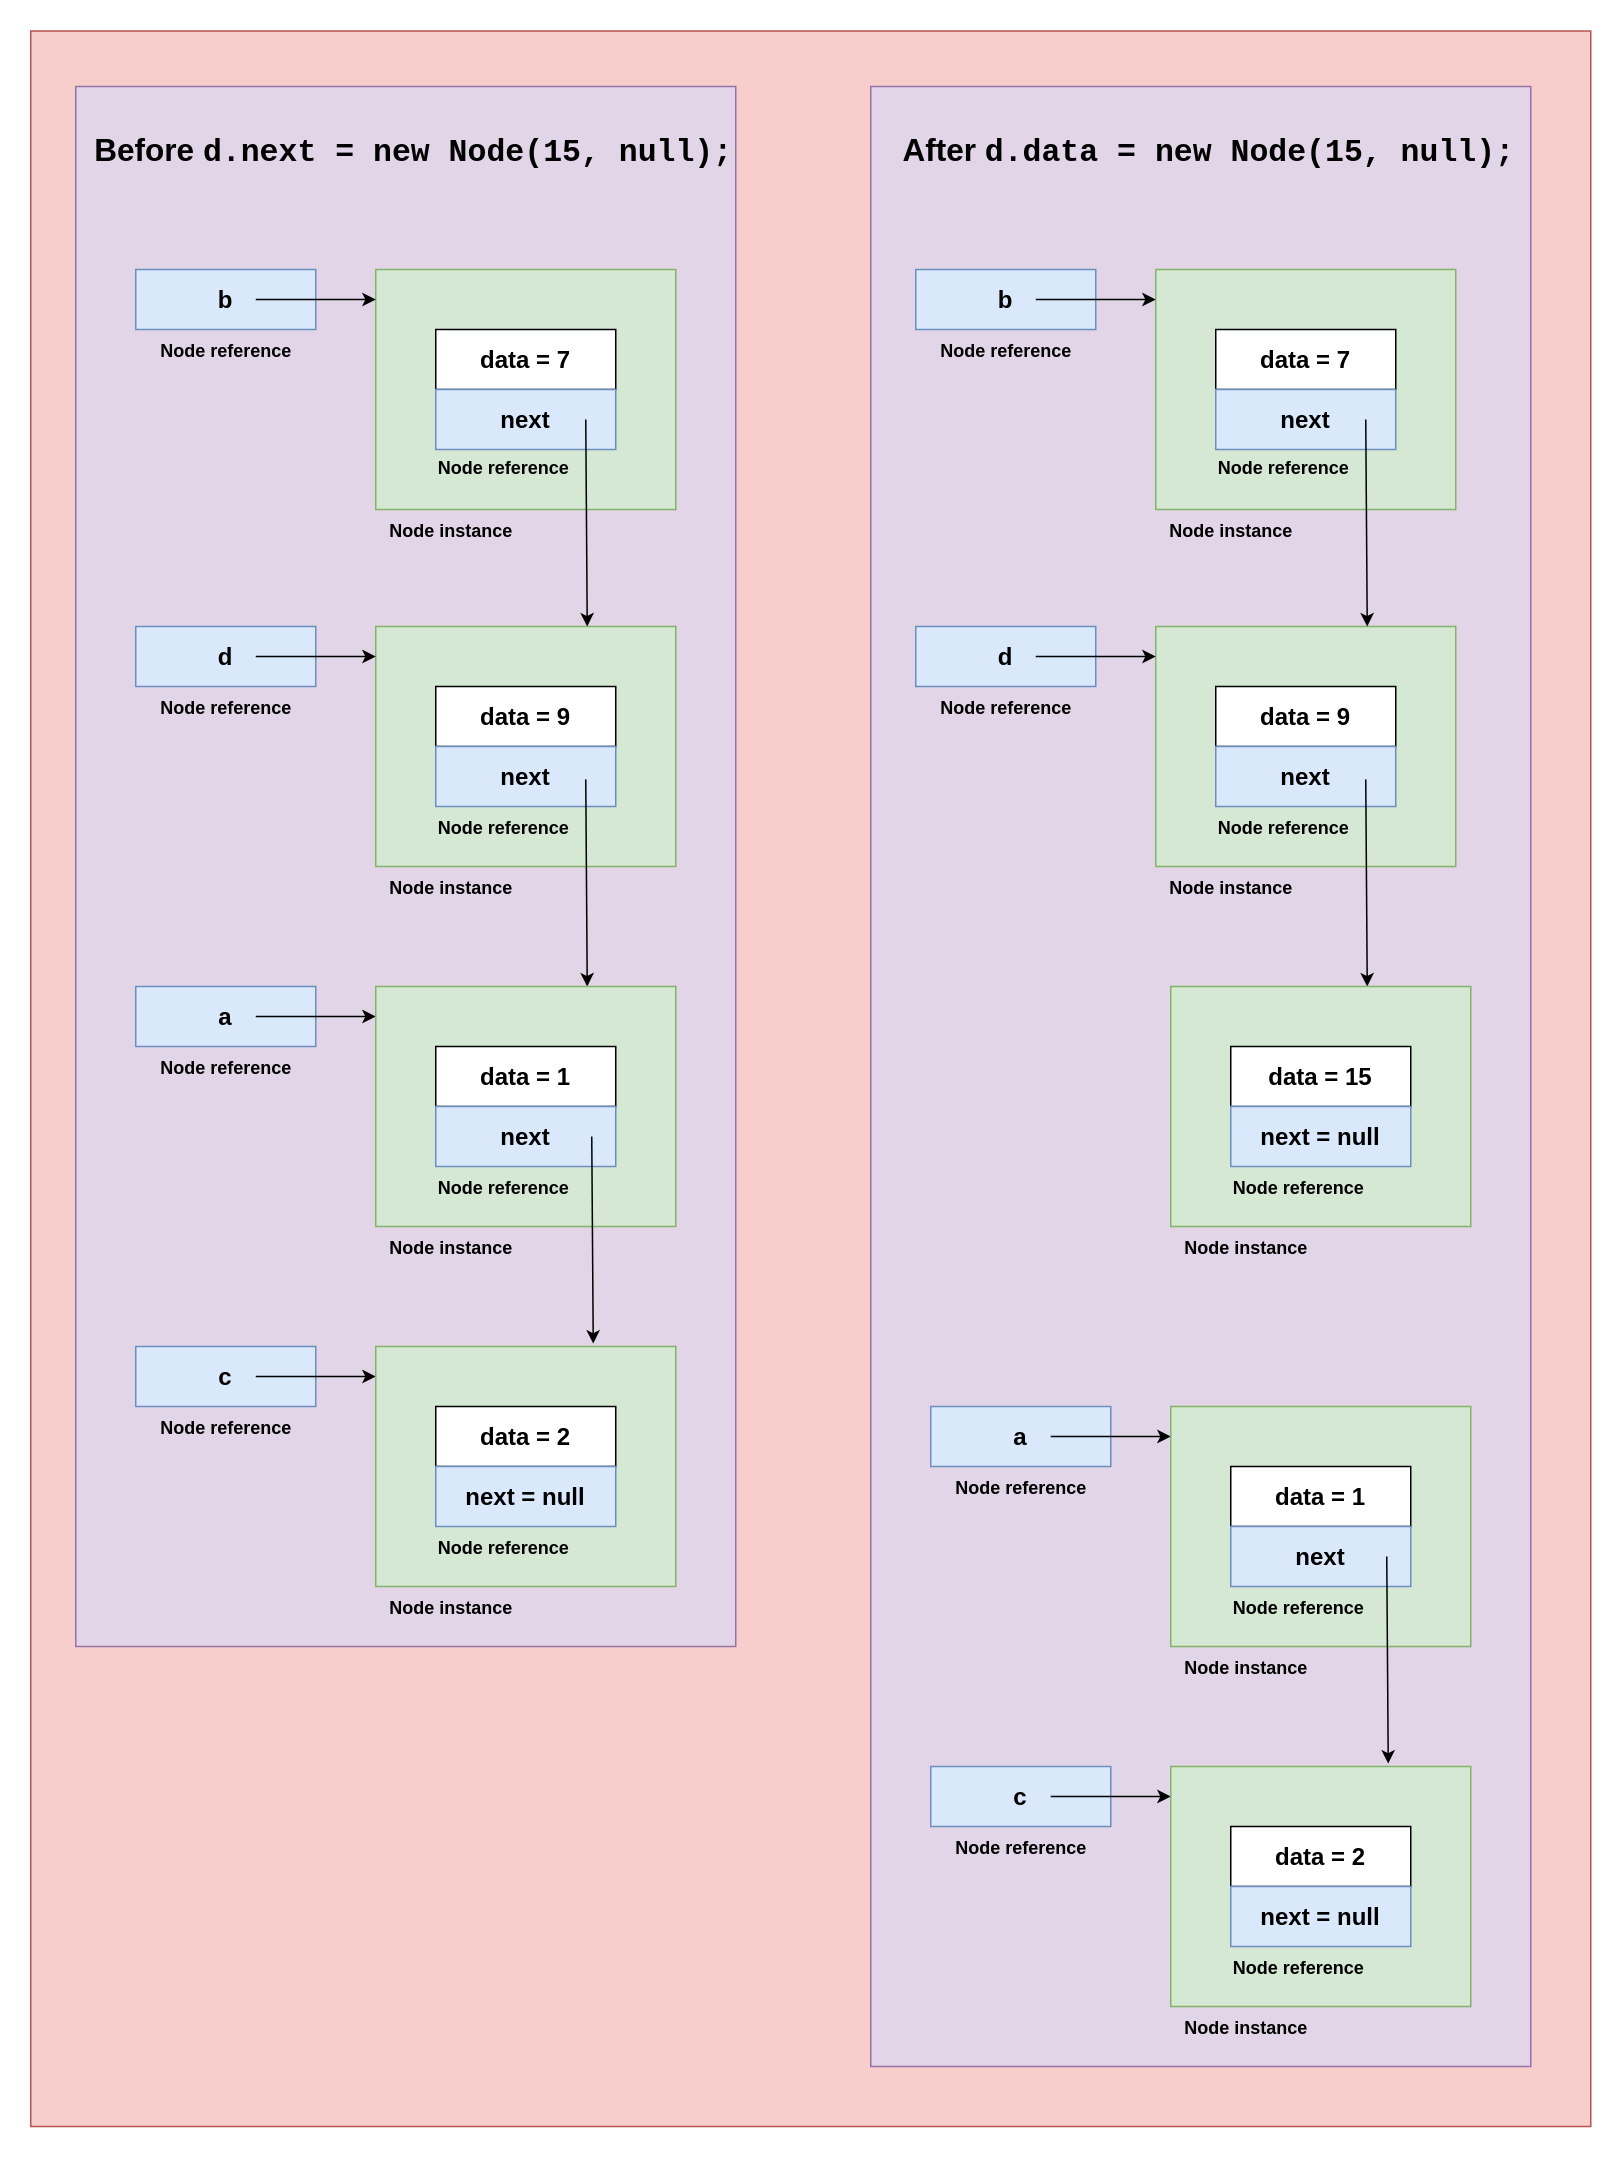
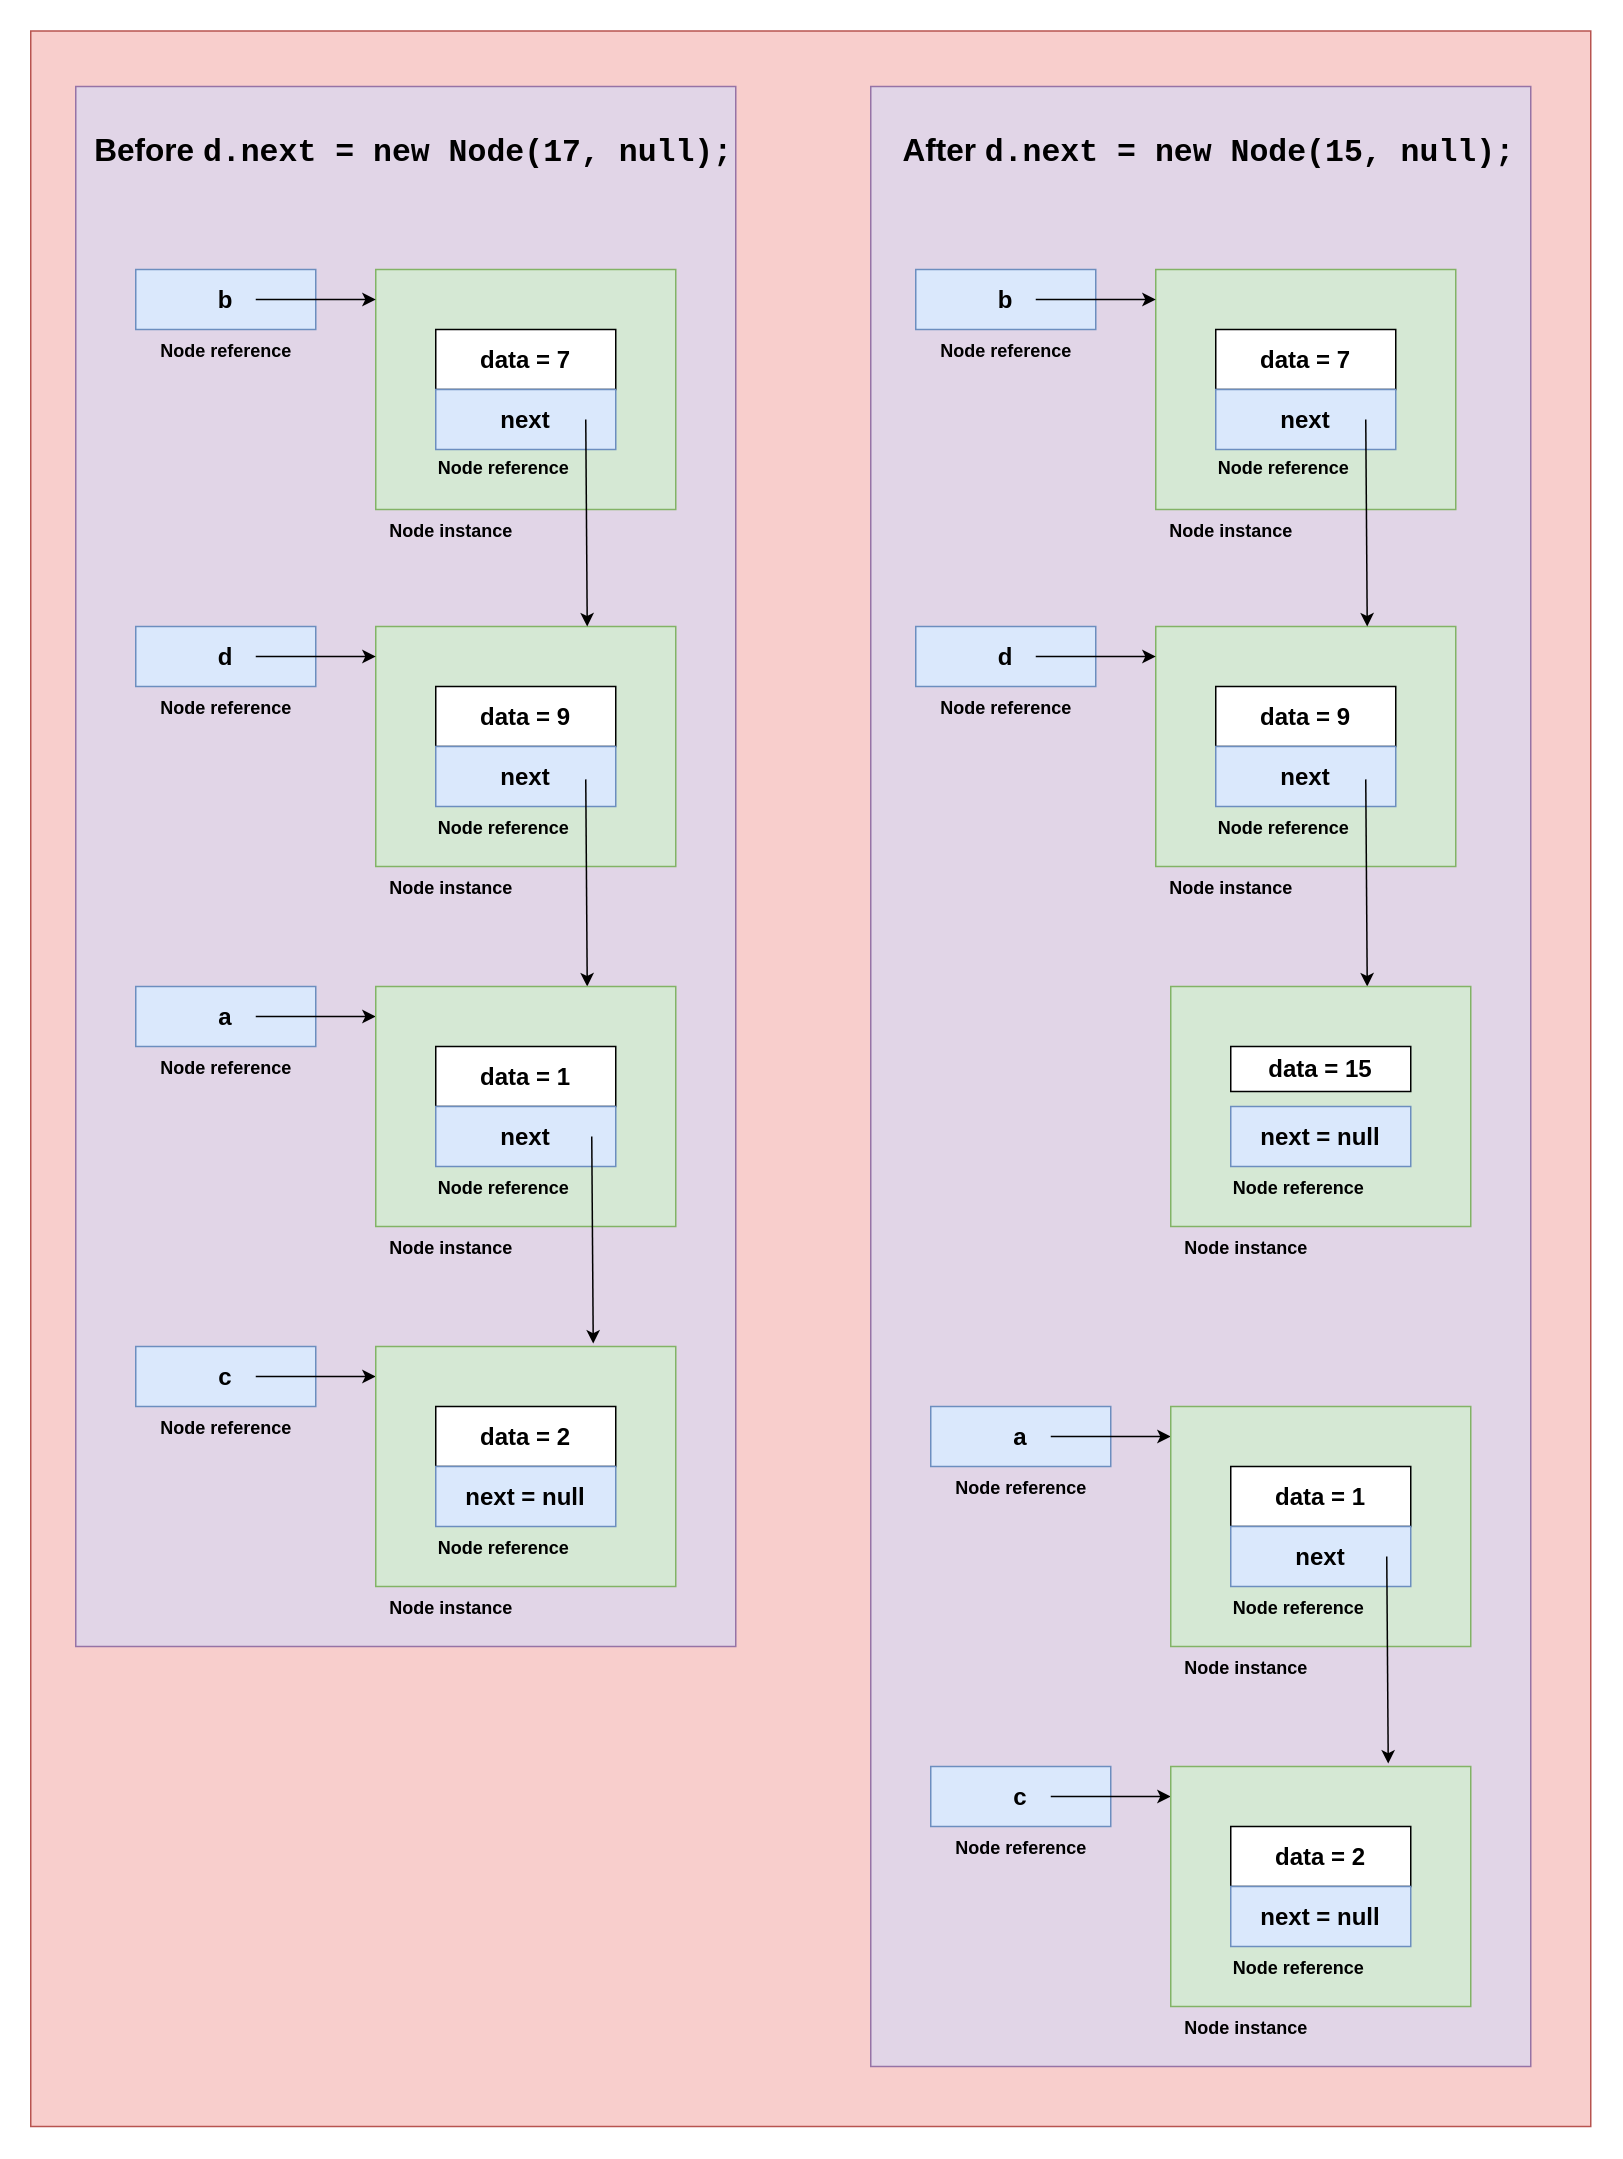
node "Before d.next = new Node(15, null);": label "Before d.next = new Node(15, null);" -> "Before d.next = new Node(17, null);"
node "After d.data = new Node(15, null);": label "After d.data = new Node(15, null);" -> "After d.next = new Node(15, null);"
node "data = 15": size 180x60 -> 180x45
